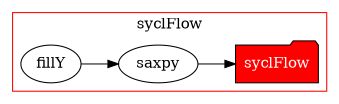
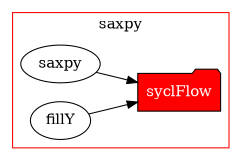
cluster "syclFlow": label "syclFlow" -> "saxpy"
edge "fillY" -> "saxpy": now "fillY" -> "syclFlow"
